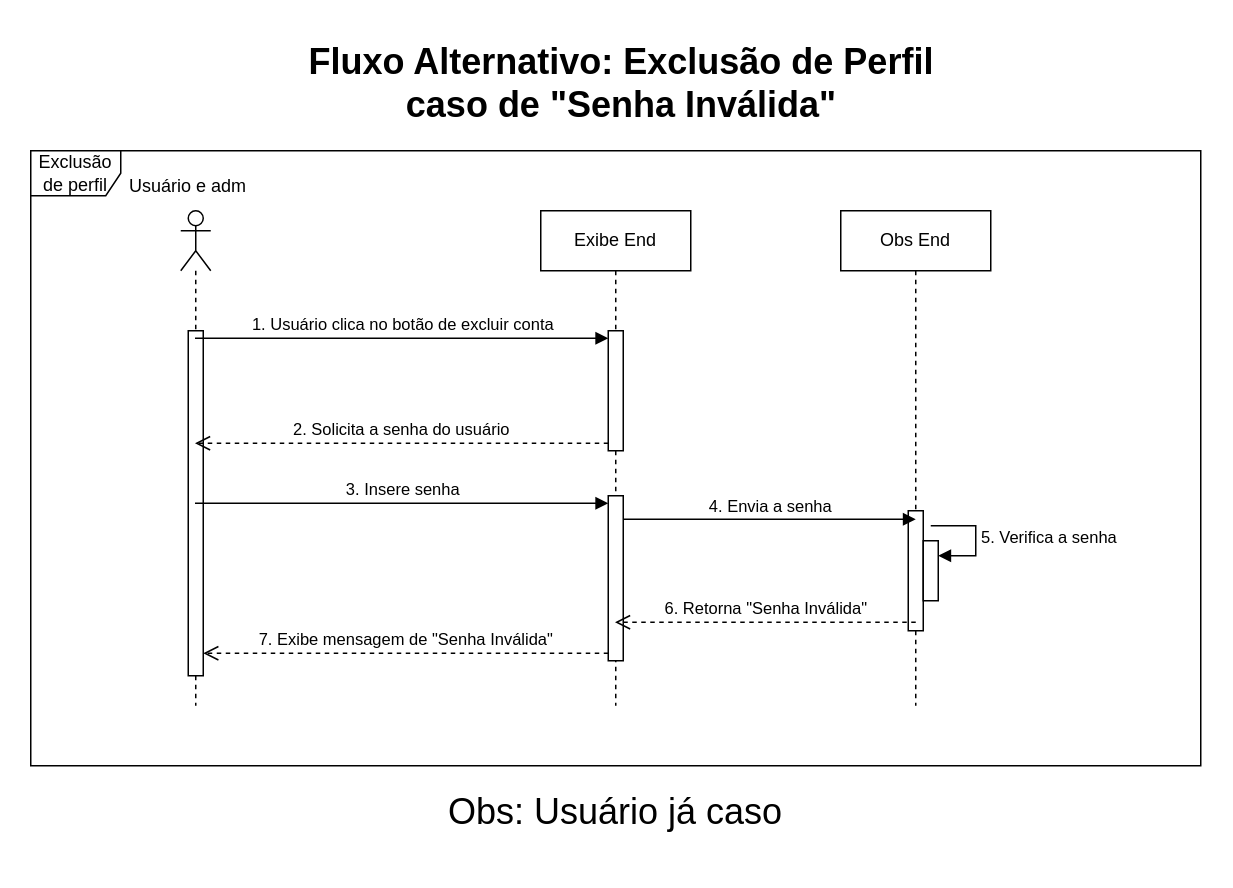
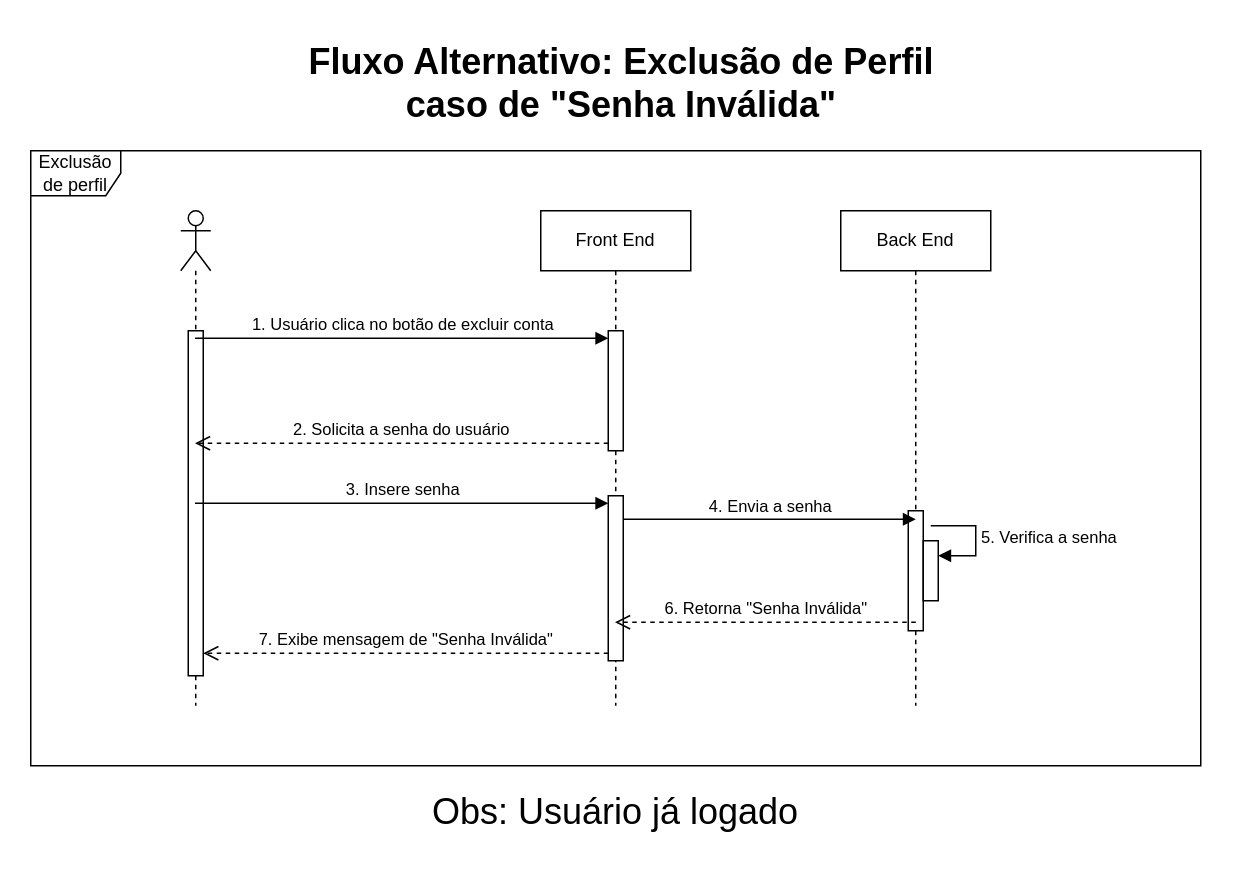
node "Usuário e adm": removed
node "Exibe End": label "Exibe End" -> "Front End"
node "Obs End": label "Obs End" -> "Back End"
node "Obs: Usuário já caso": label "Obs: Usuário já caso" -> "Obs: Usuário já logado"
